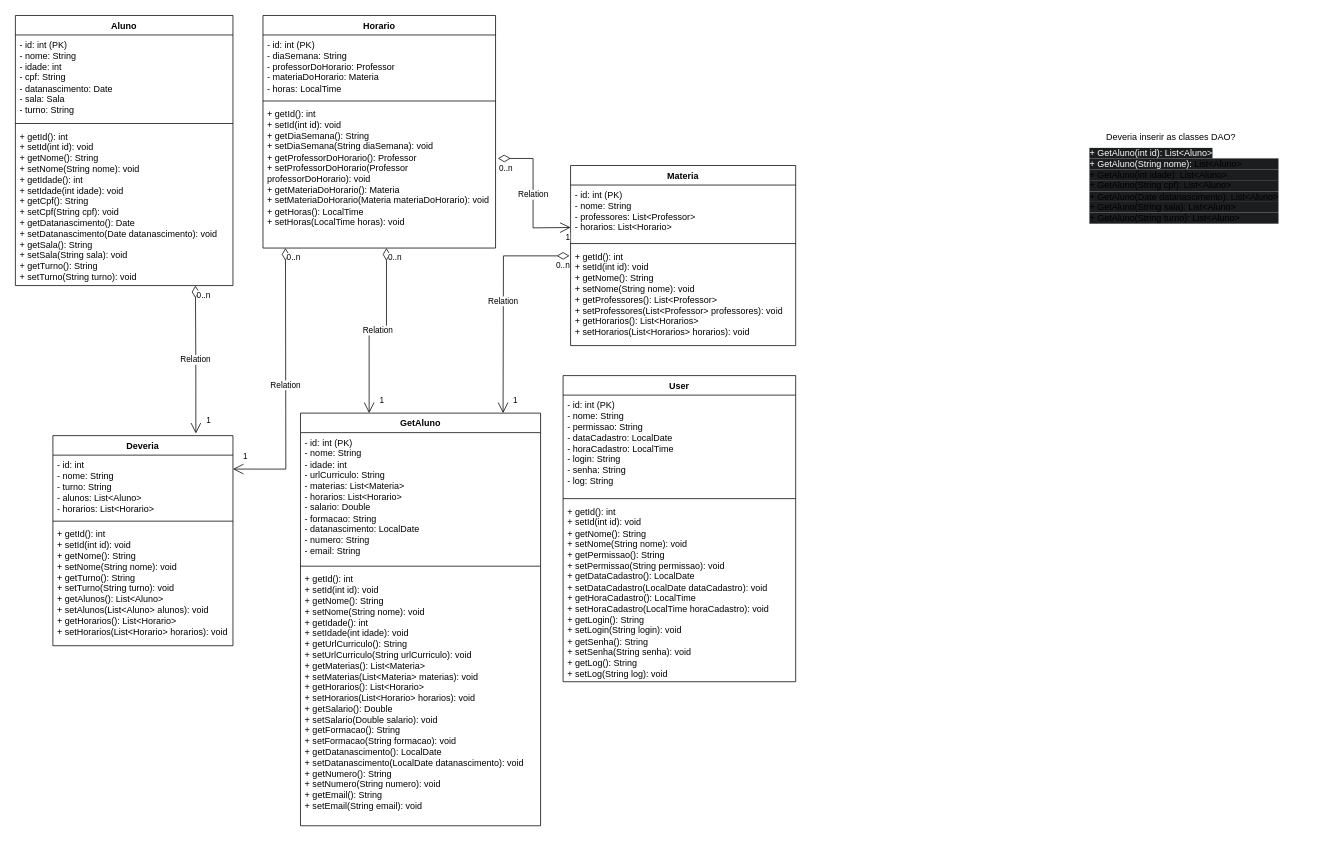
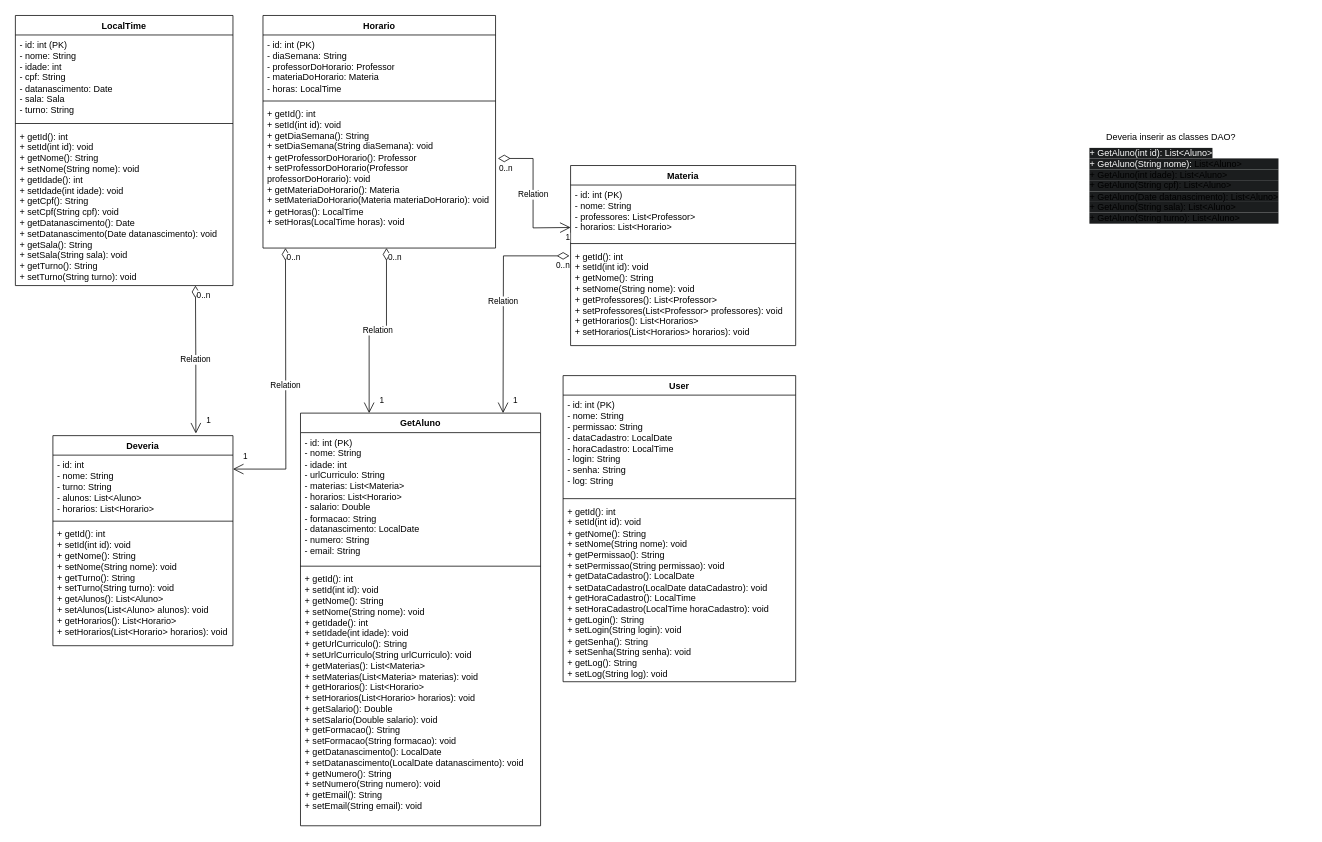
node "Aluno": label "Aluno" -> "LocalTime"
